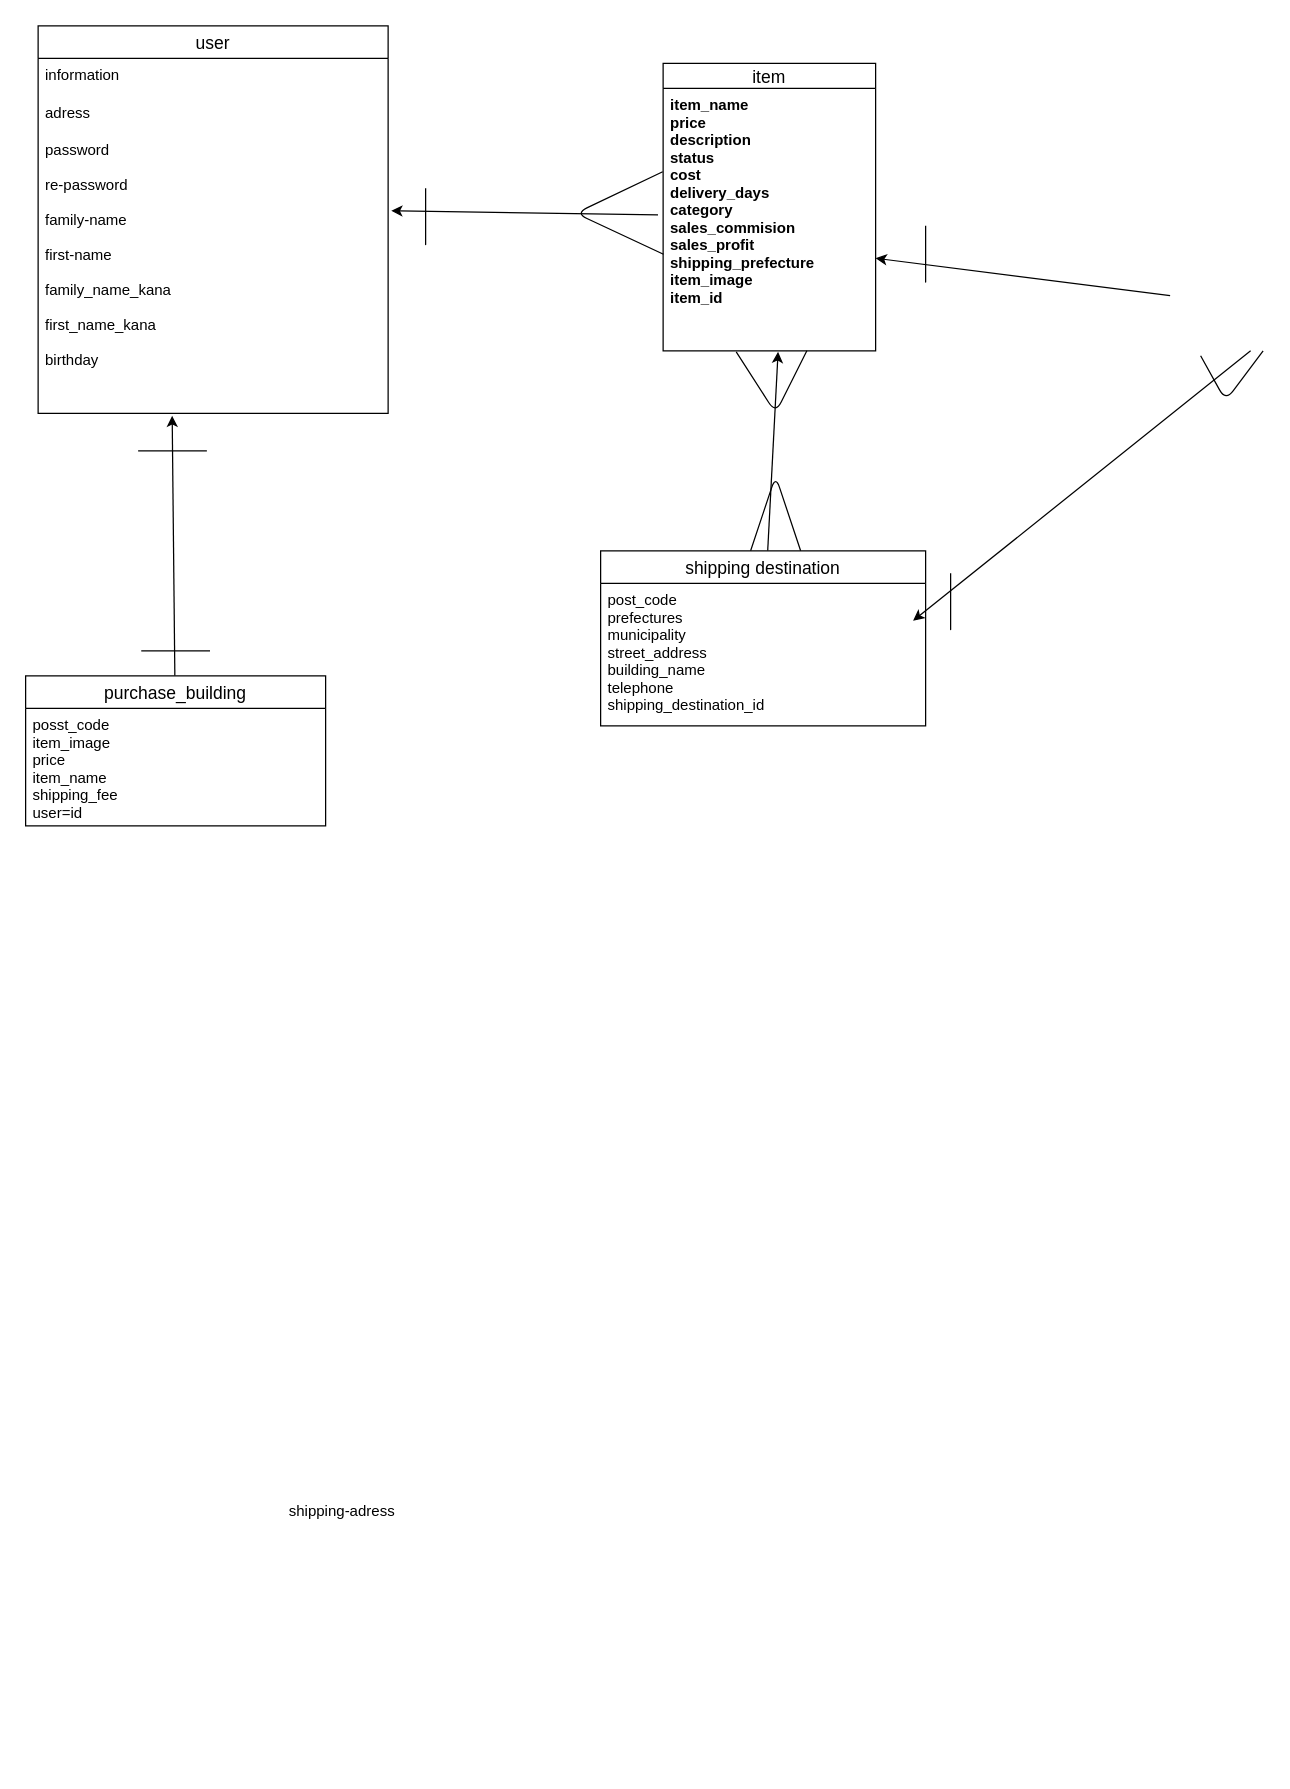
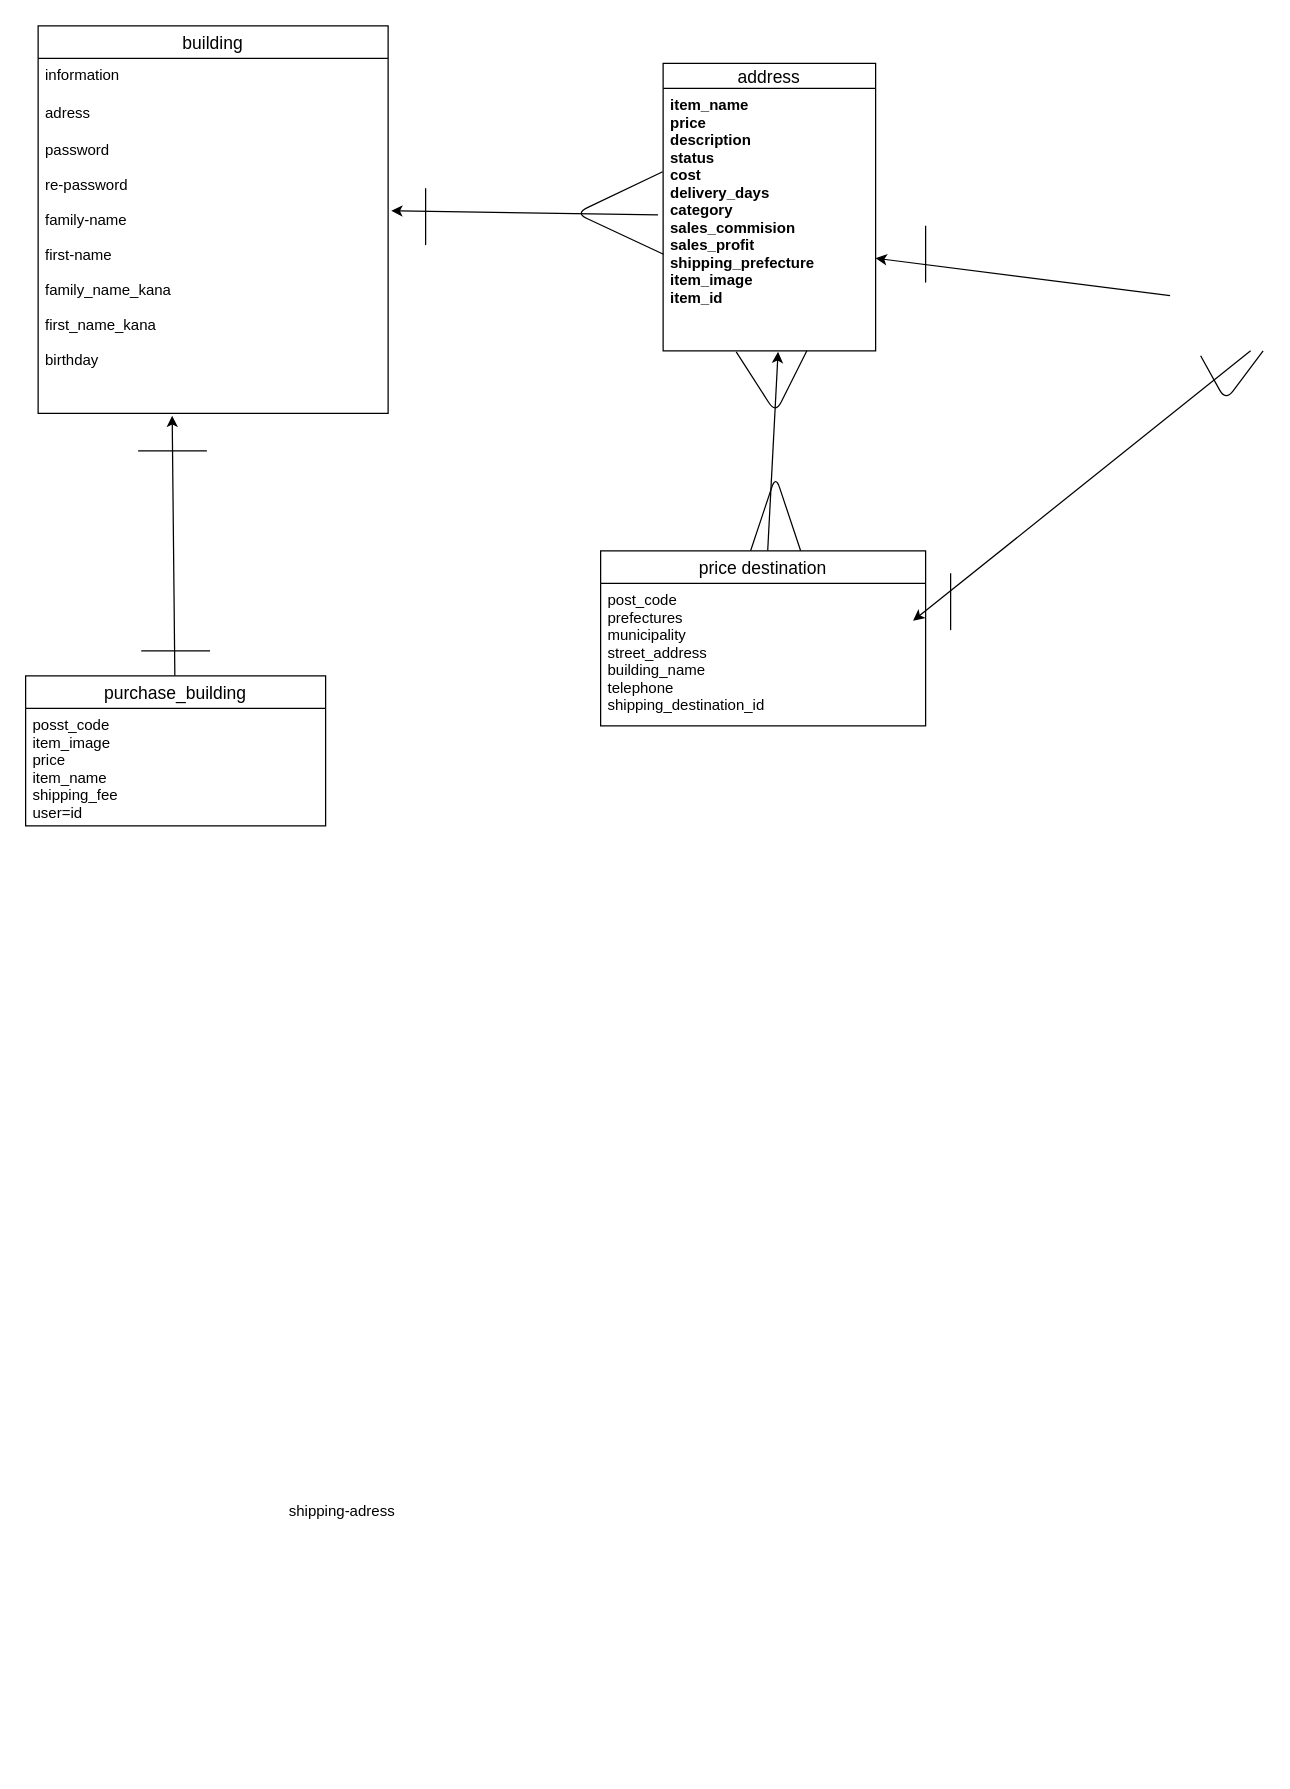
node "user": label "user" -> "building"
node "item": label "item" -> "address"
node "shipping destination": label "shipping destination" -> "price destination"
